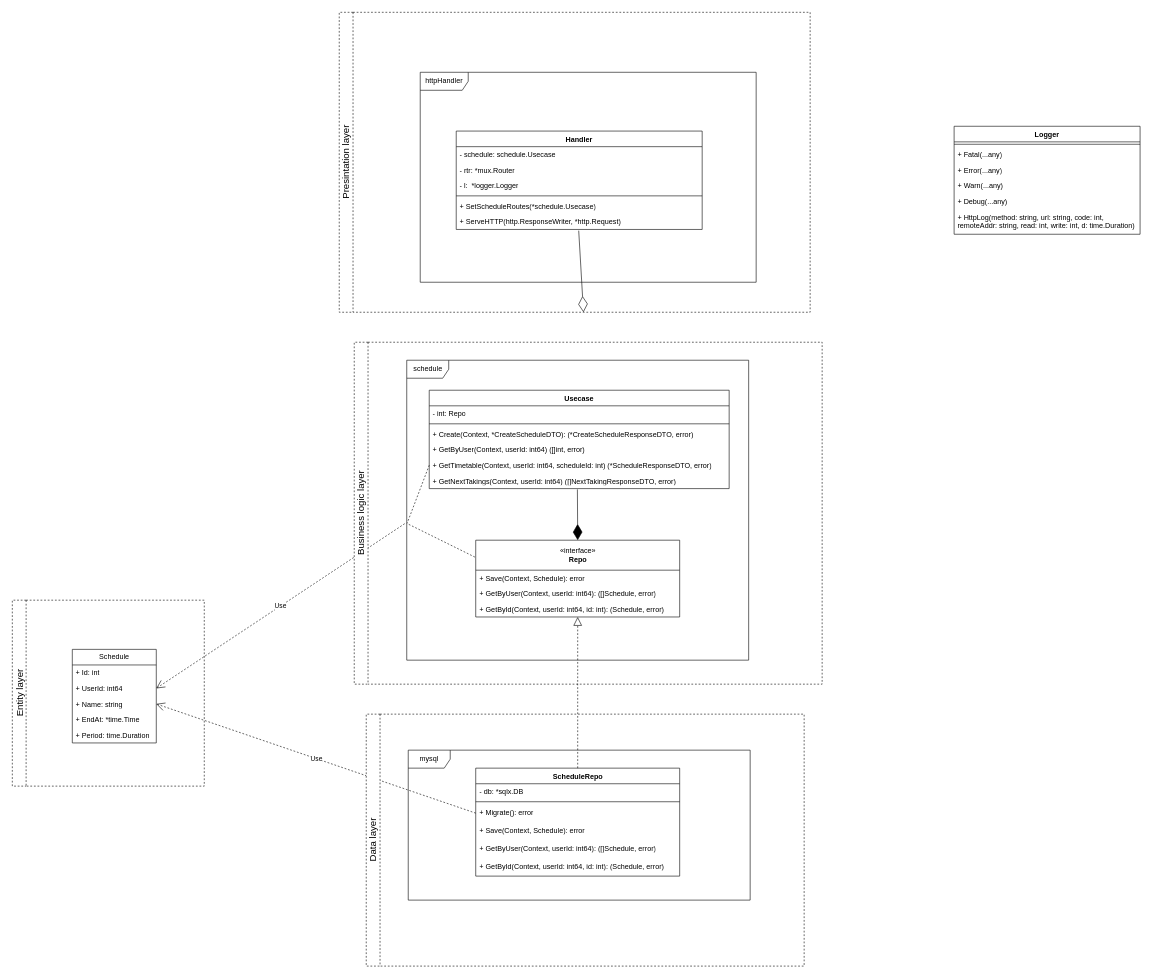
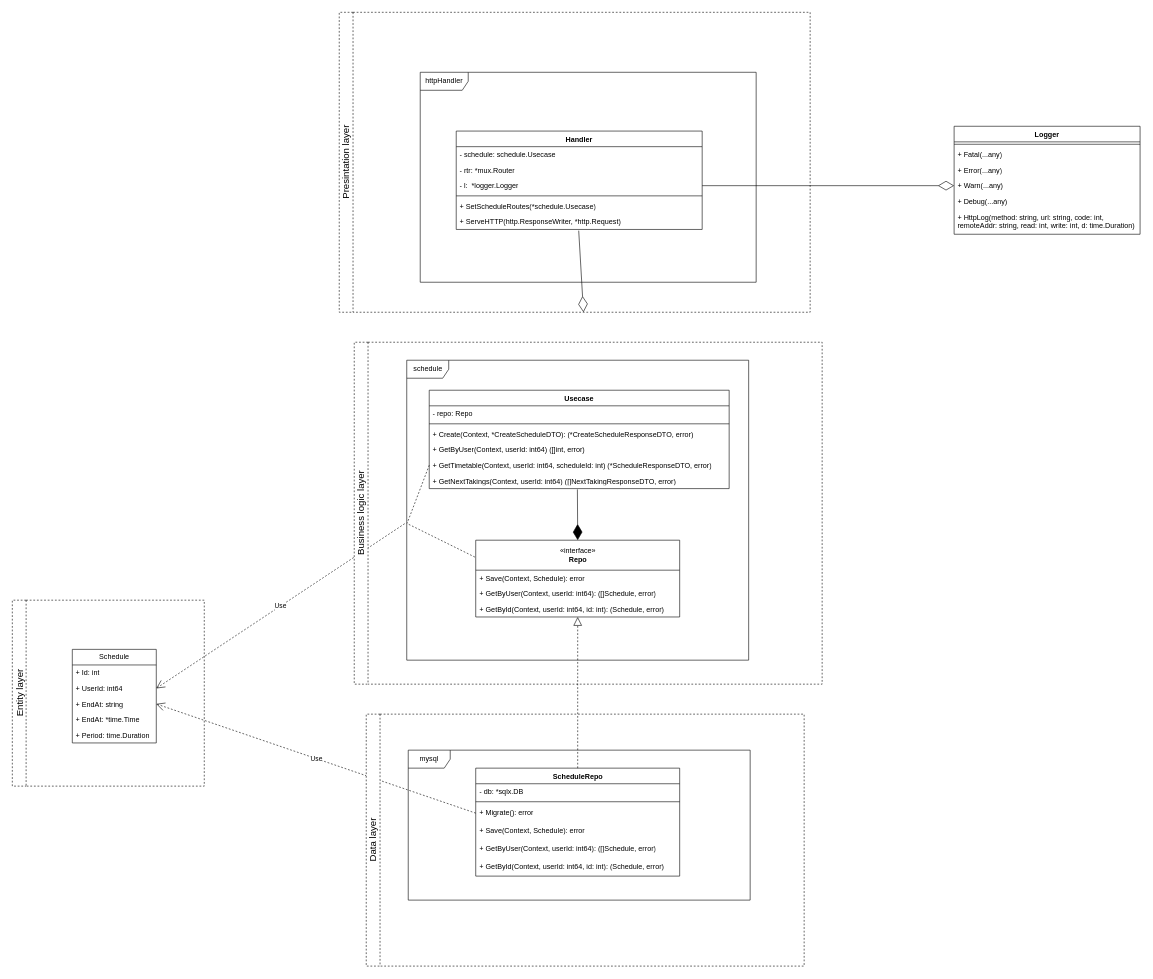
edge "- l: *logger.Logger" -> "+ Warn(...any)": added
node "- int: Repo": label "- int: Repo" -> "- repo: Repo"
node "+ Name: string": label "+ Name: string" -> "+ EndAt: string"
